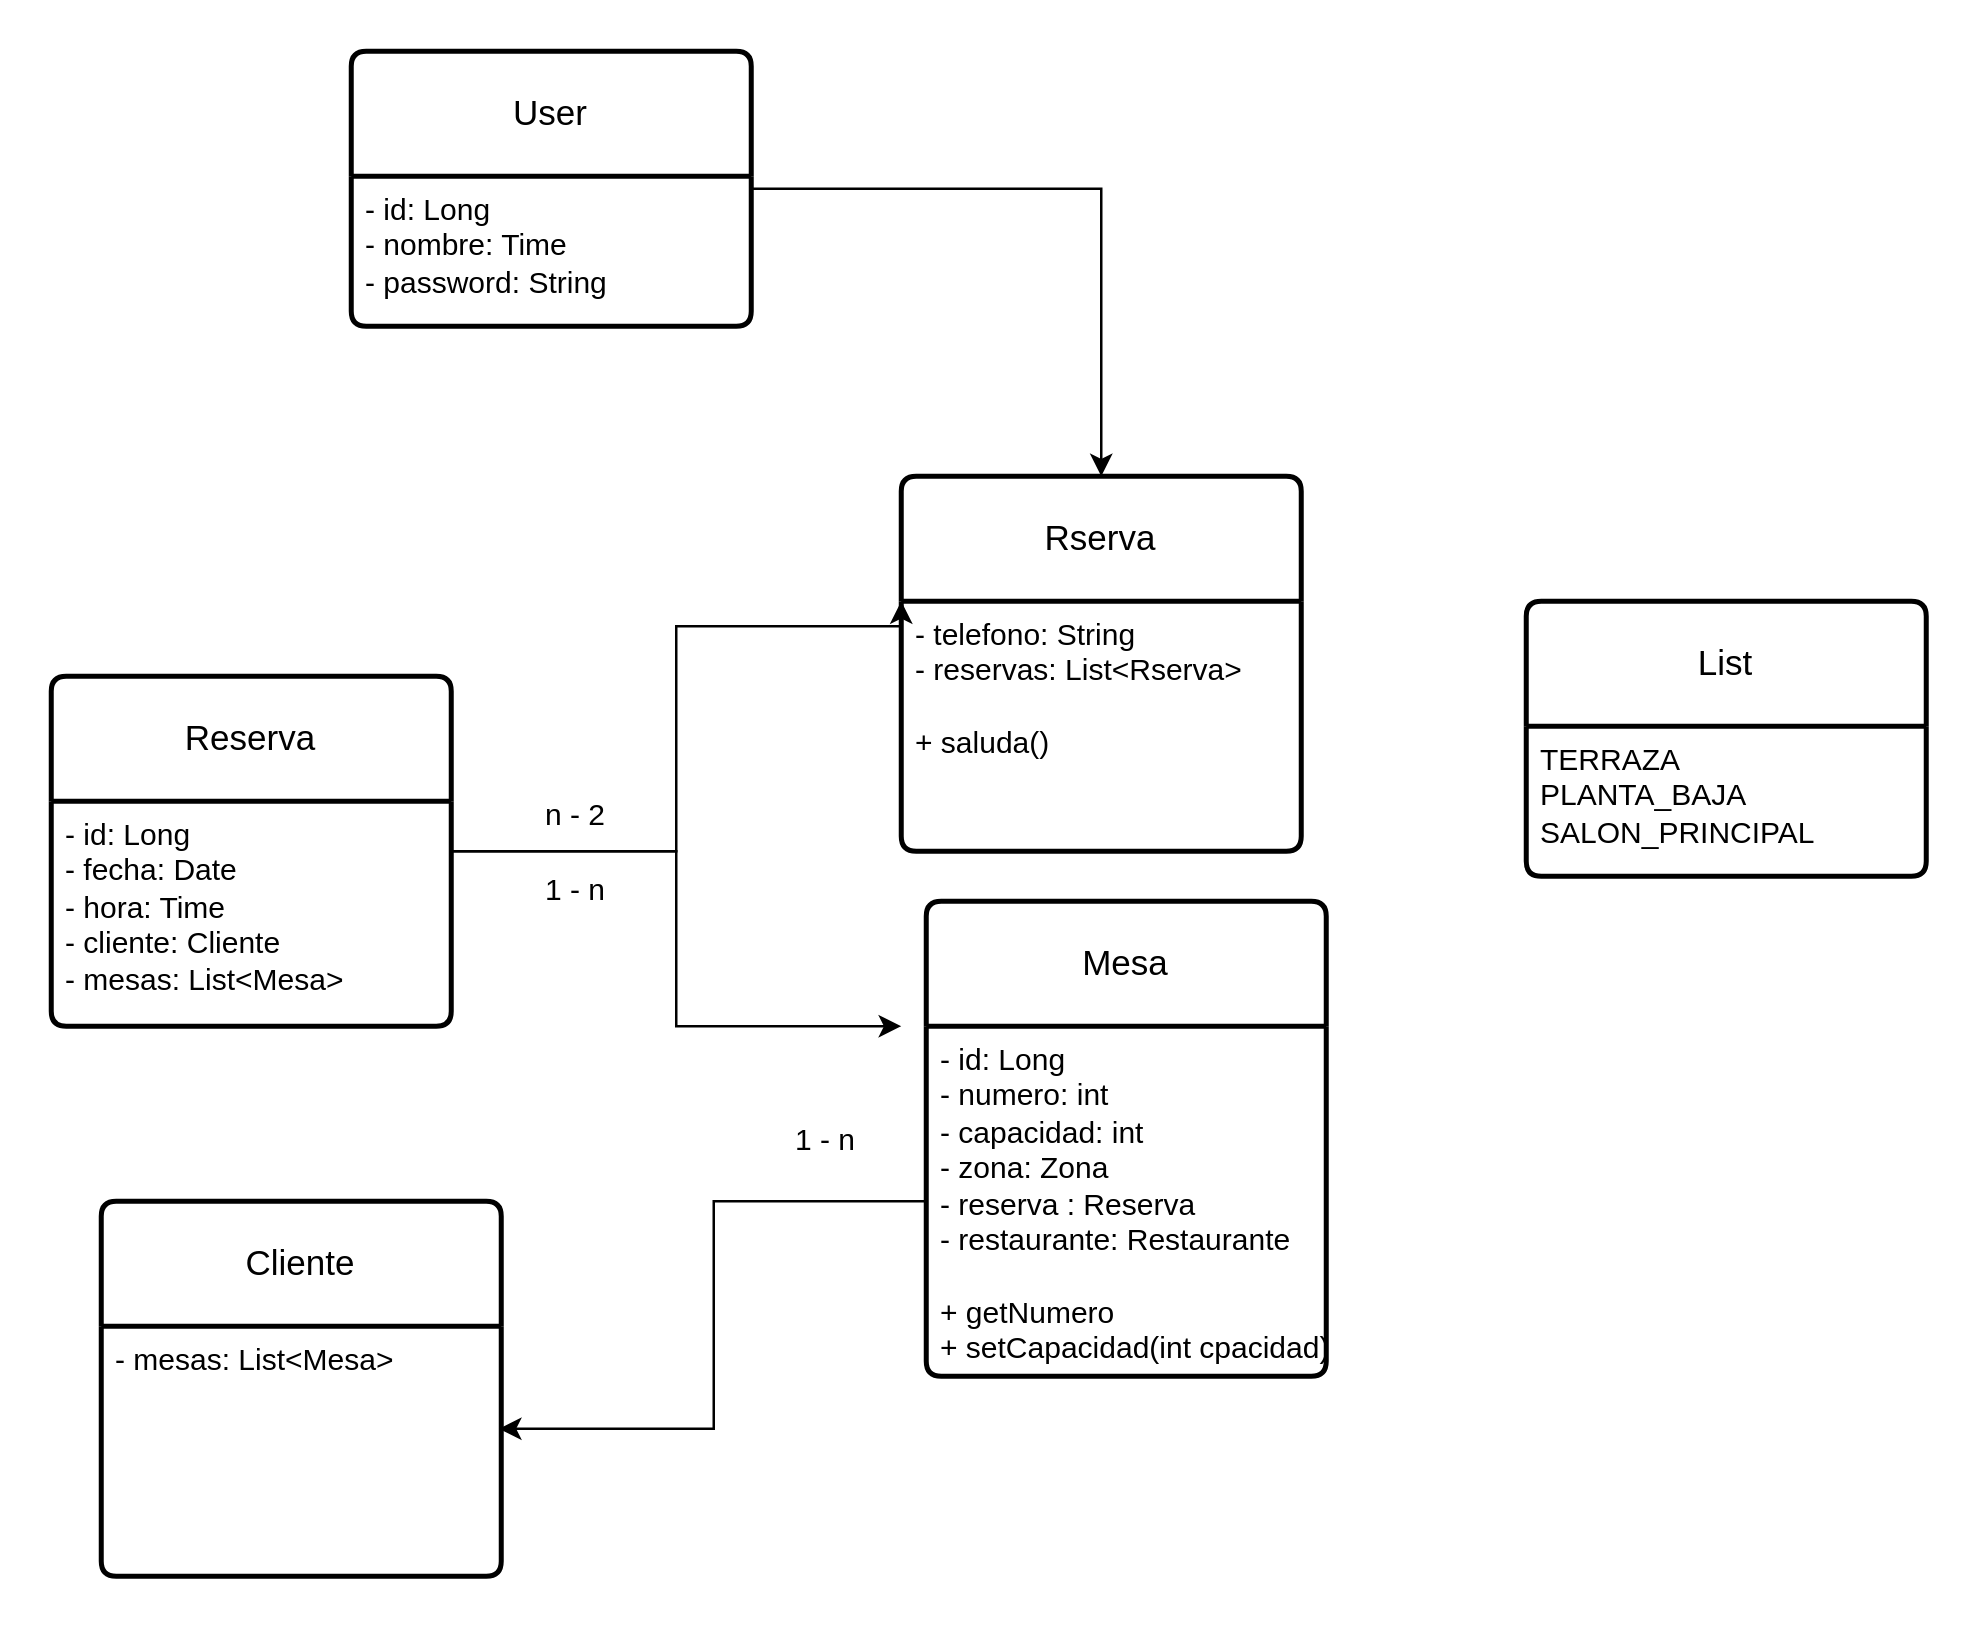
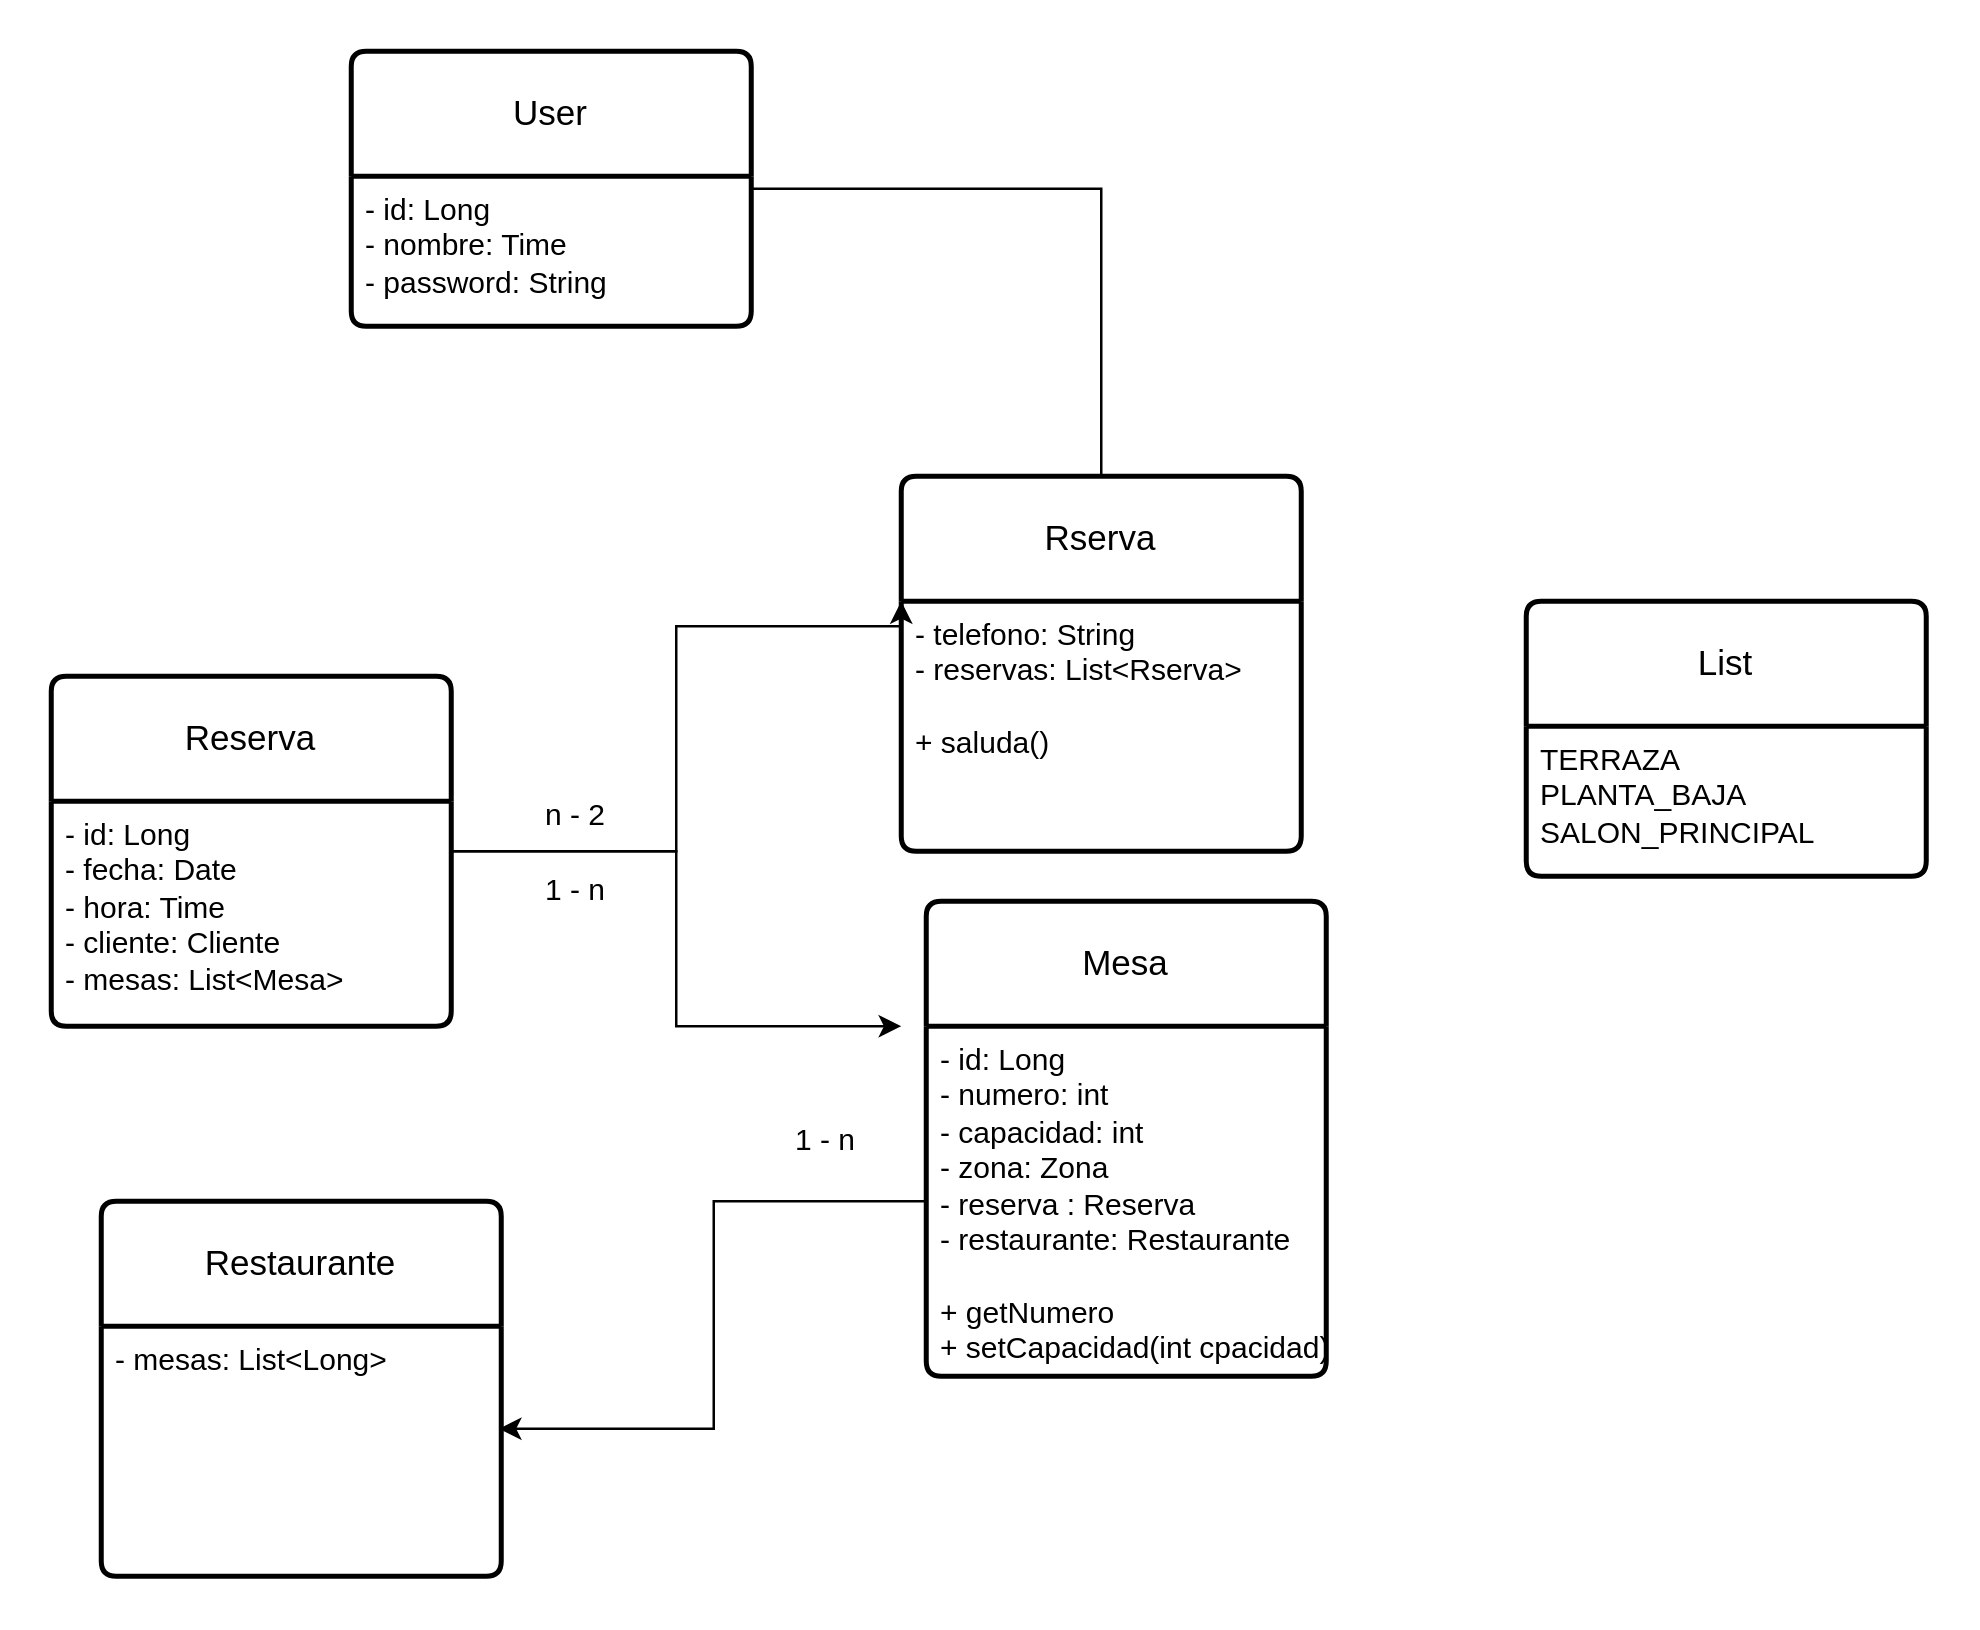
edge "User" -> "Rserva": arrowhead classic -> none
node "Cliente": label "Cliente" -> "Restaurante"
node "- mesas: List<Mesa>": label "- mesas: List<Mesa>" -> "- mesas: List<Long>"
